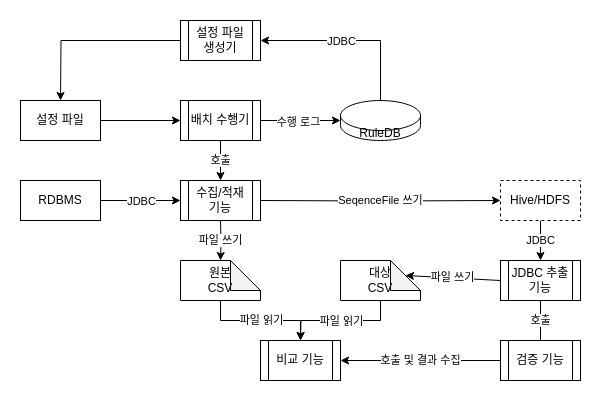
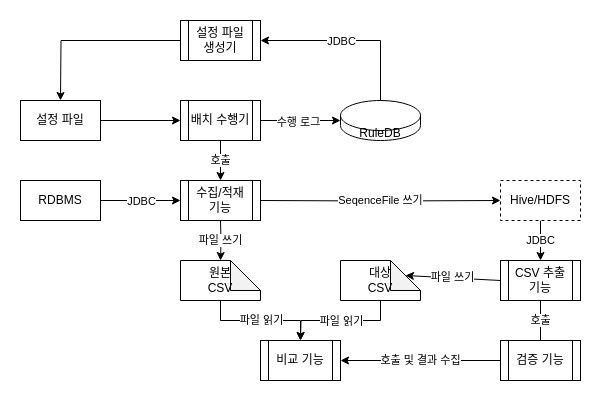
node "JDBC 추출 기능": label "JDBC 추출 기능" -> "CSV 추출 기능"
